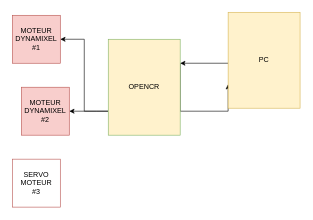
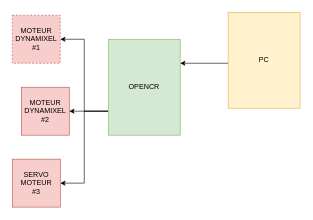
node "MOTEUR DYNAMIXEL #1": style solid -> dashed
node "OPENCR": fillcolor #fff2cc -> #d5e8d4
edge "OPENCR" -> "PC": removed
node "SERVO MOTEUR #3": fillcolor #ffffff -> #f8cecc
edge "OPENCR" -> "SERVO MOTEUR #3": added
